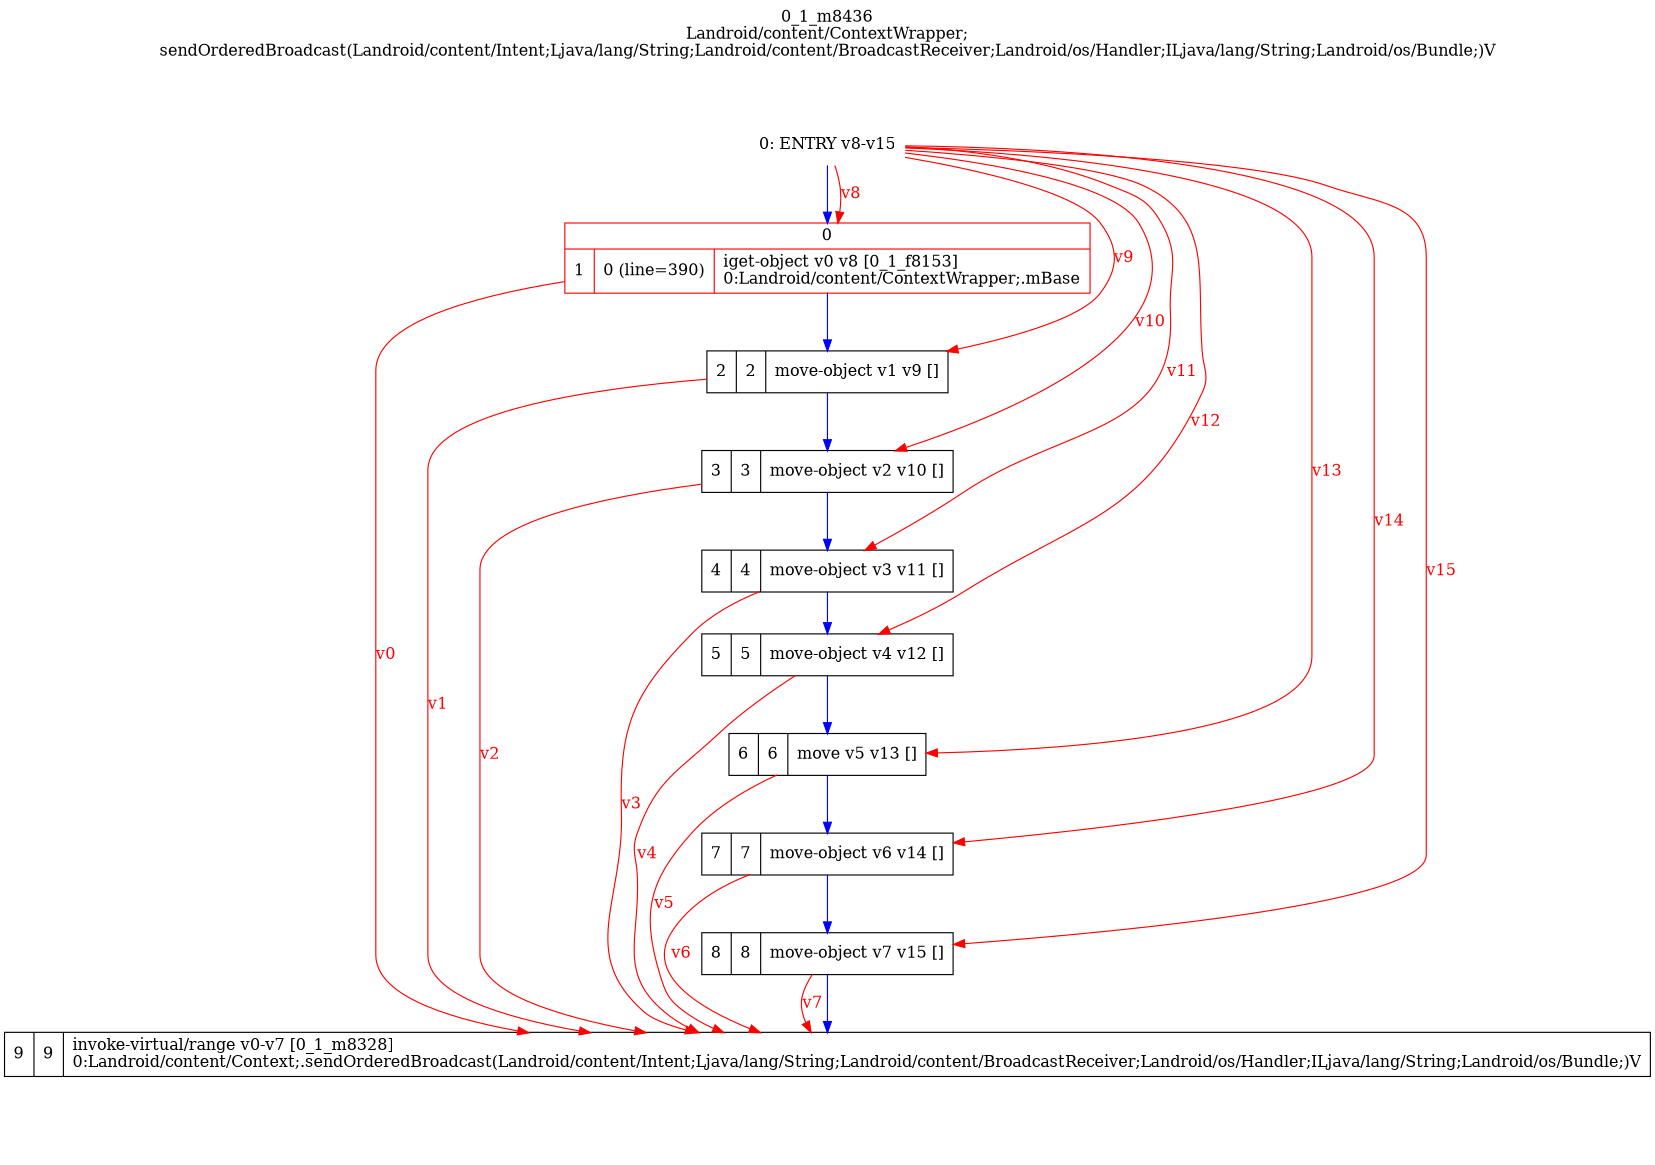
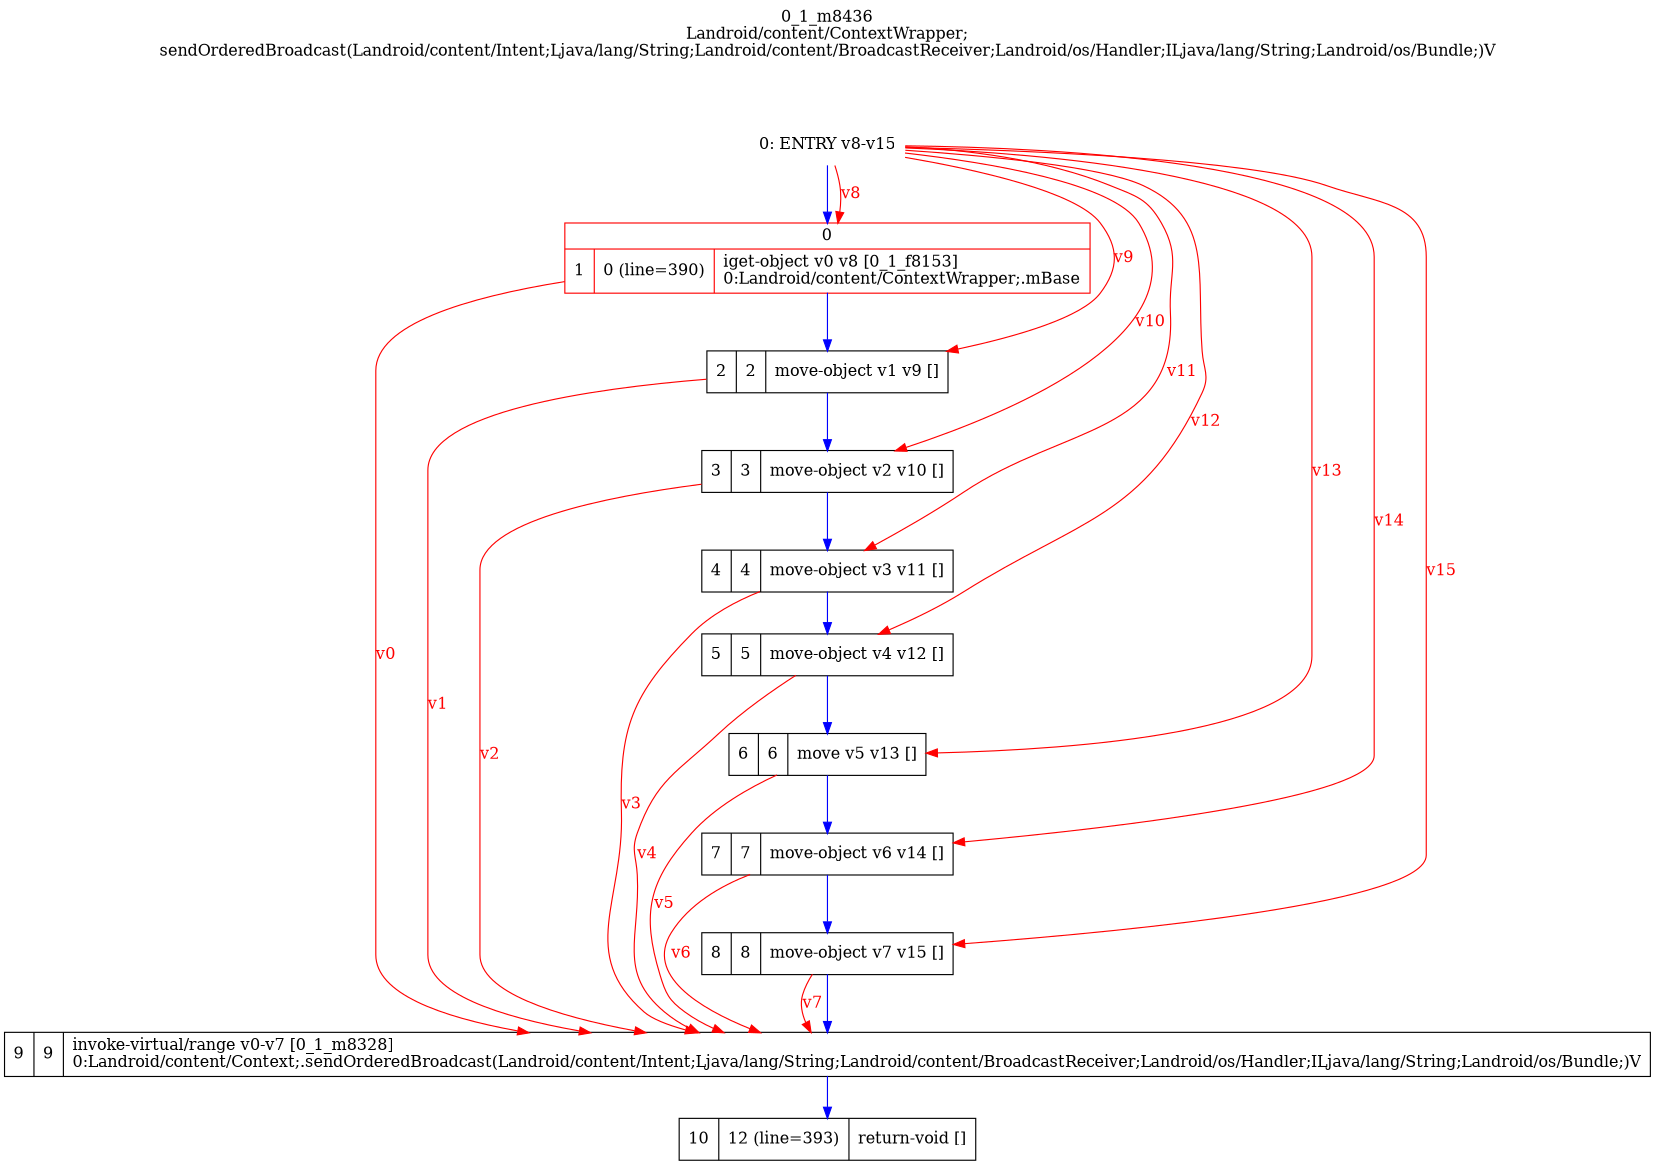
node "10": added
